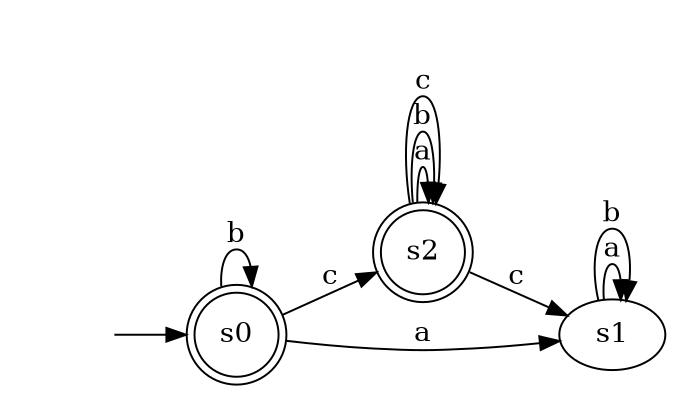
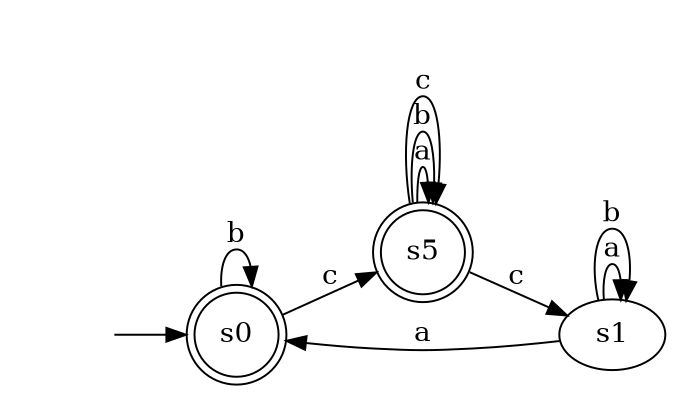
node "s2": label "s2" -> "s5"
edge "s0" -> "s1": reversed
